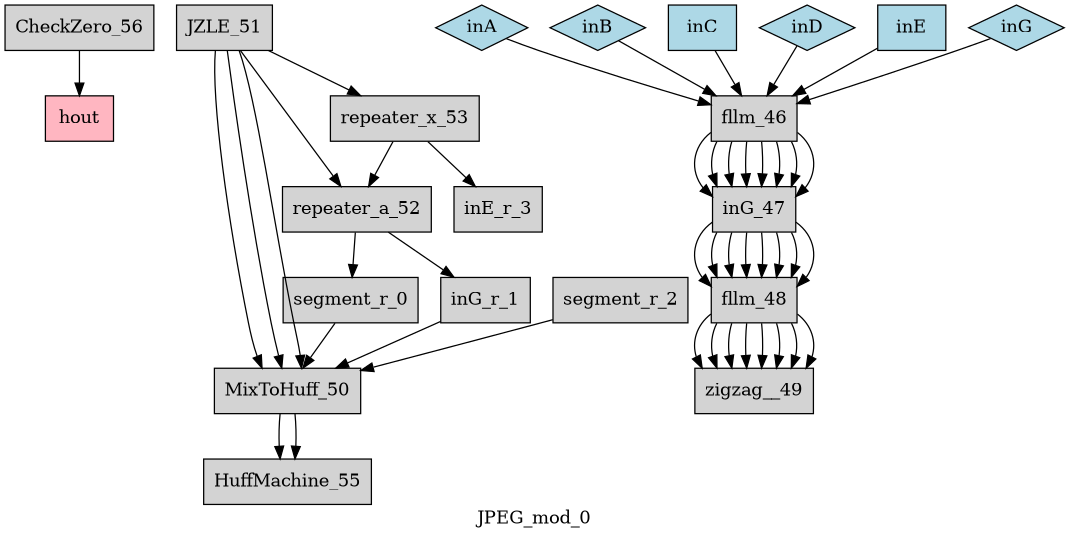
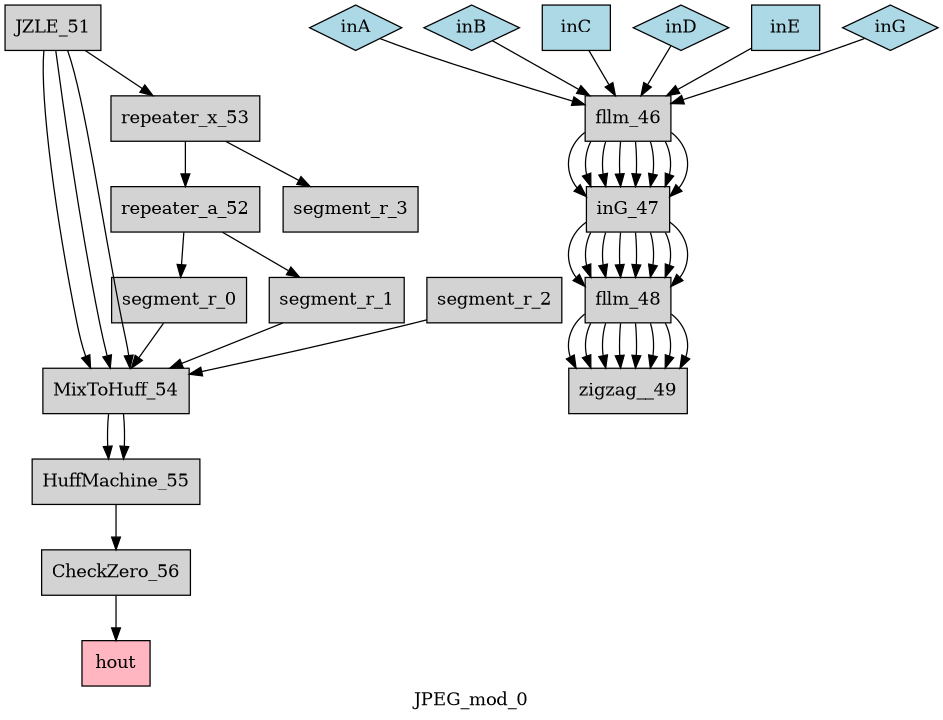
edge "JZLE_51" -> "repeater_a_52": removed
node "inE_r_3": label "inE_r_3" -> "segment_r_3"
node "inG_r_1": label "inG_r_1" -> "segment_r_1"
node "MixToHuff_50": label "MixToHuff_50" -> "MixToHuff_54"
edge "HuffMachine_55" -> "CheckZero_56": added
